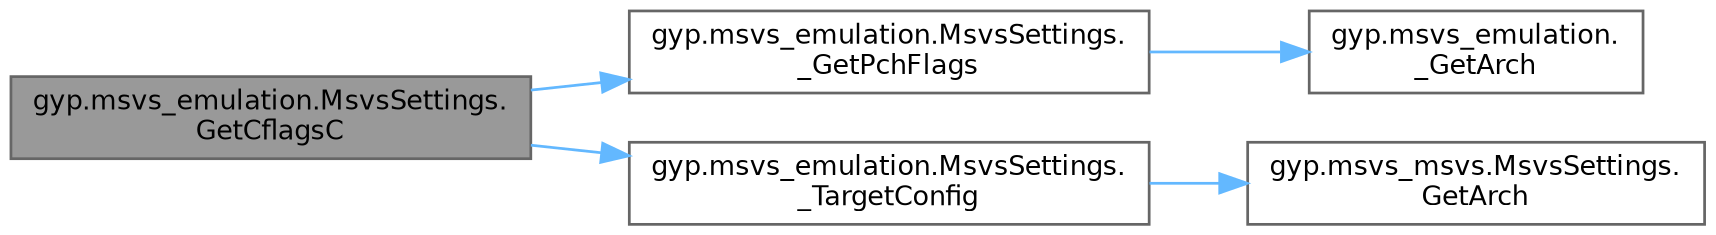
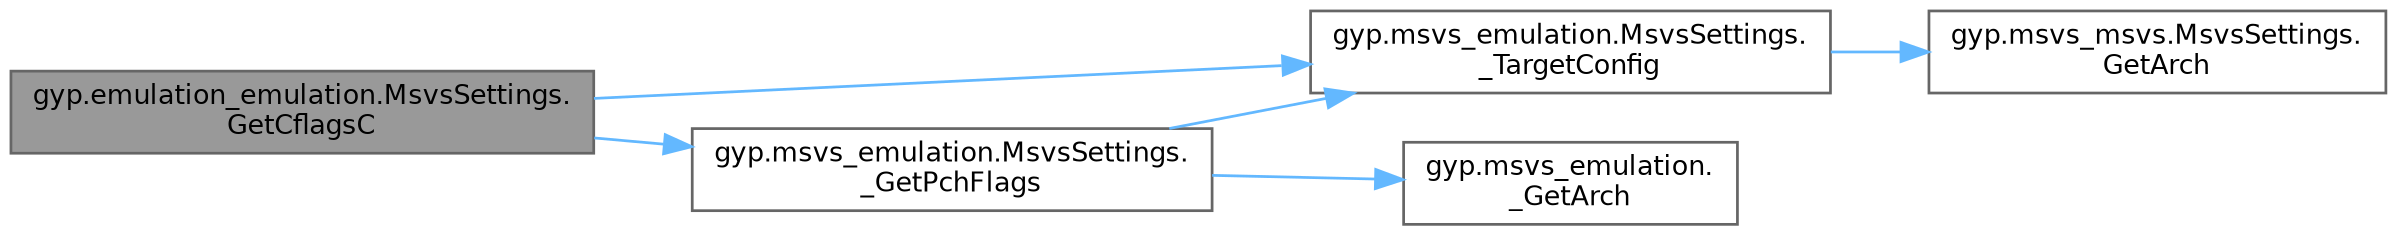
edge "gyp.msvs_emulation.MsvsSettings. _GetPchFlags" -> "gyp.msvs_emulation.MsvsSettings. _TargetConfig": added
node "gyp.msvs_emulation.MsvsSettings. GetCflagsC": label "gyp.msvs_emulation.MsvsSettings. GetCflagsC" -> "gyp.emulation_emulation.MsvsSettings. GetCflagsC"
